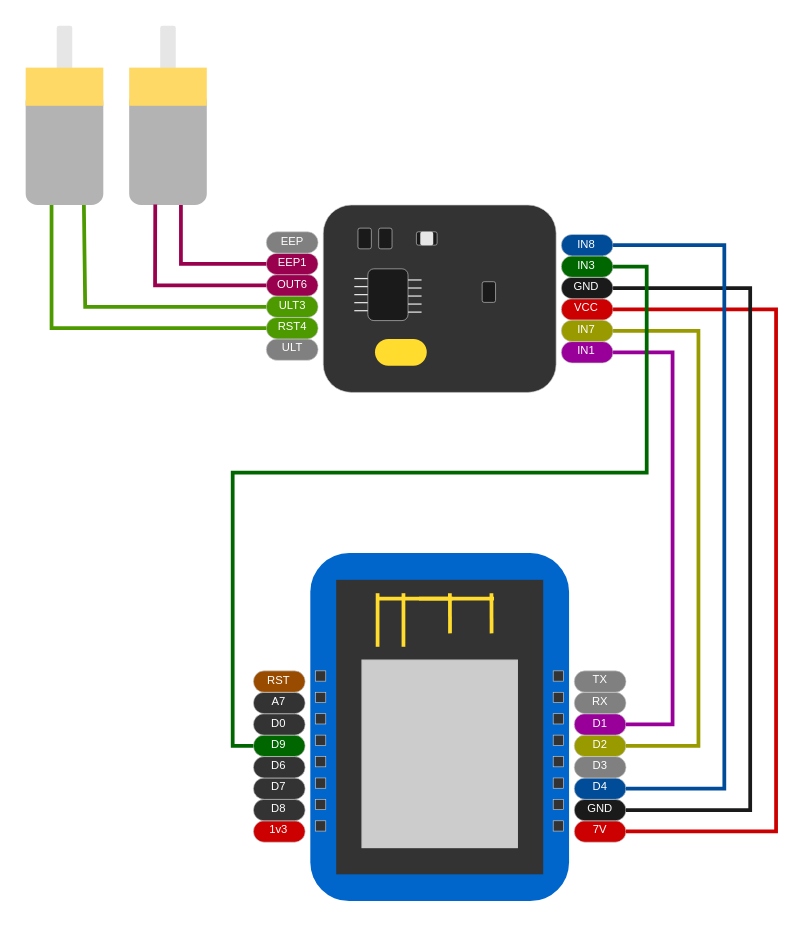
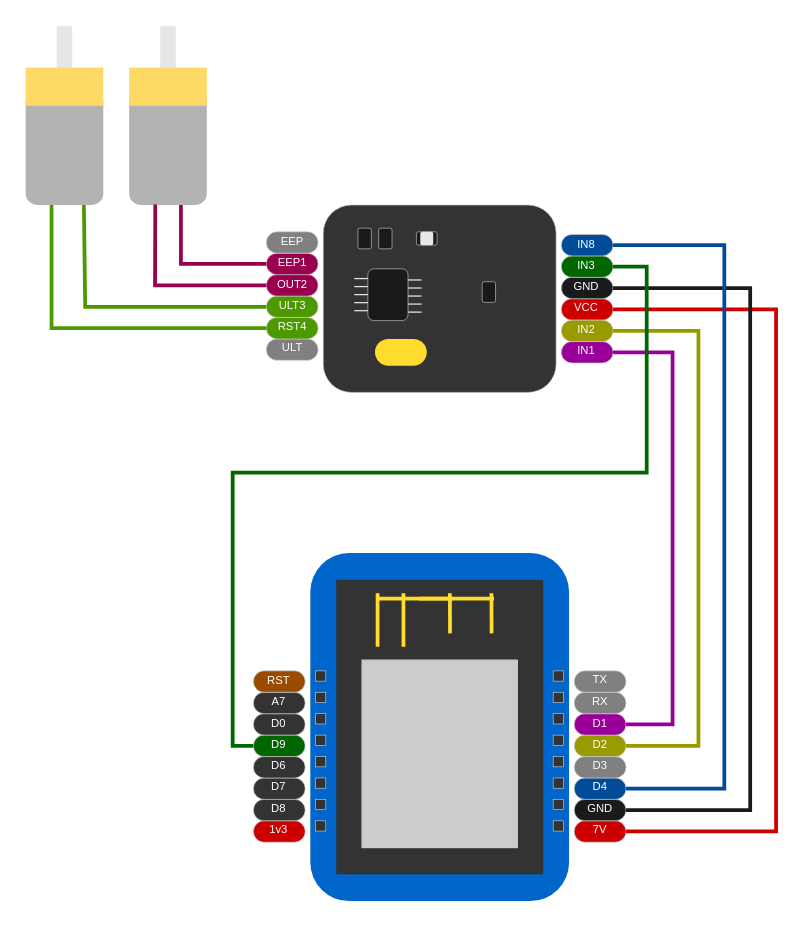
node "OUT6": label "OUT6" -> "OUT2"
node "IN7": label "IN7" -> "IN2"
